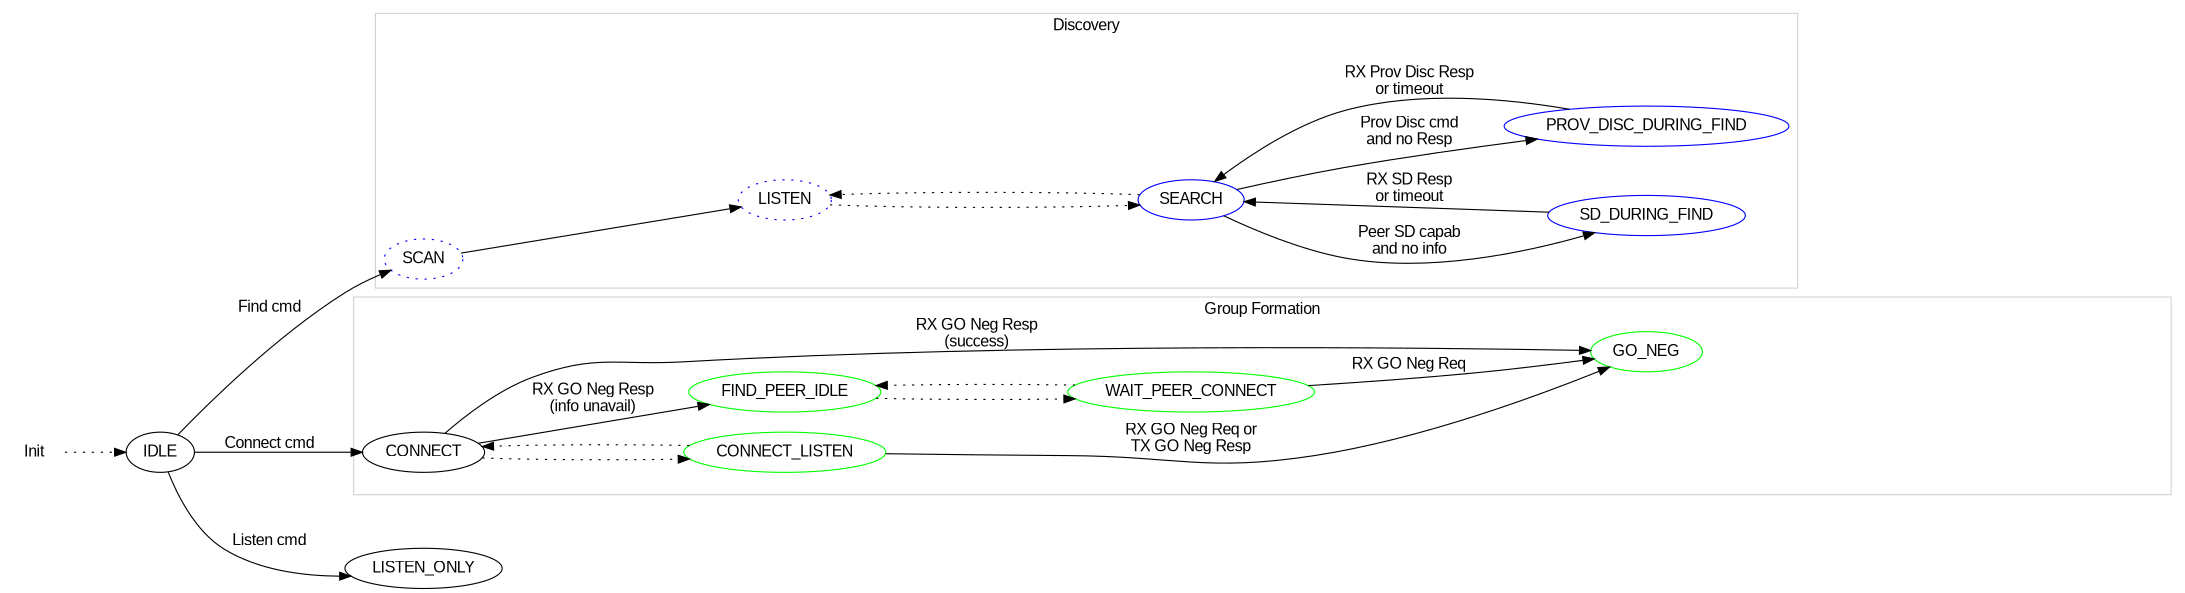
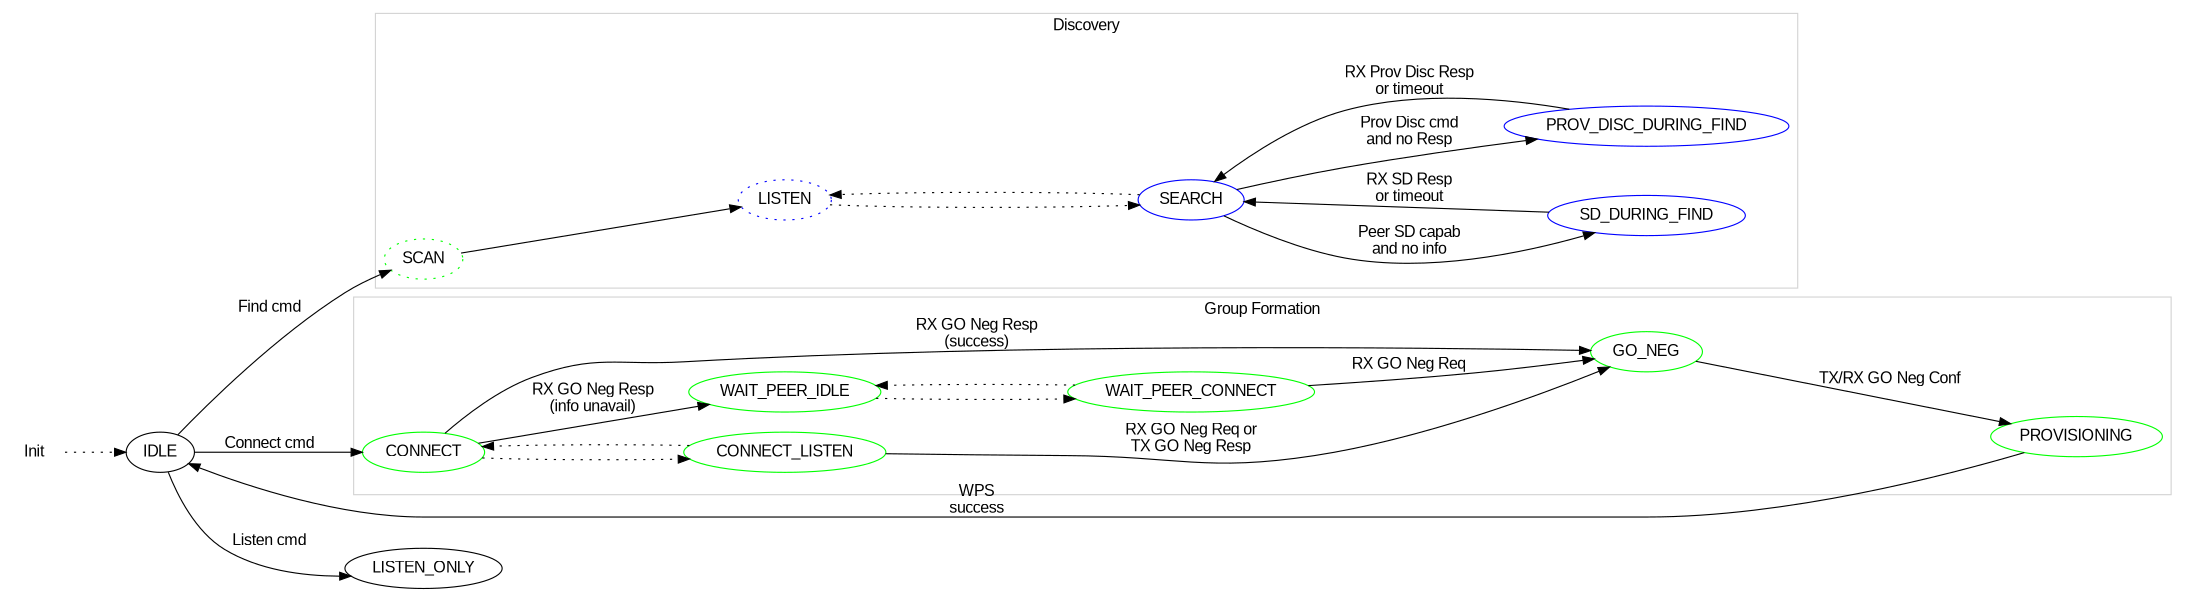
node "SCAN": color blue -> green
node "FIND_PEER_IDLE": label "FIND_PEER_IDLE" -> "WAIT_PEER_IDLE"
node "PROVISIONING": added
node "CONNECT": color black -> green
